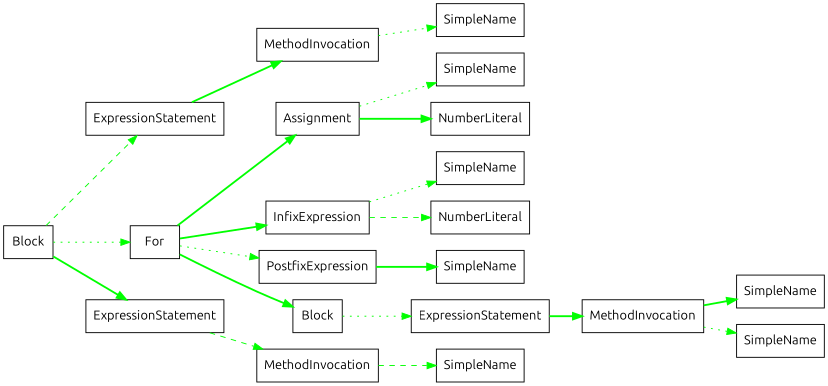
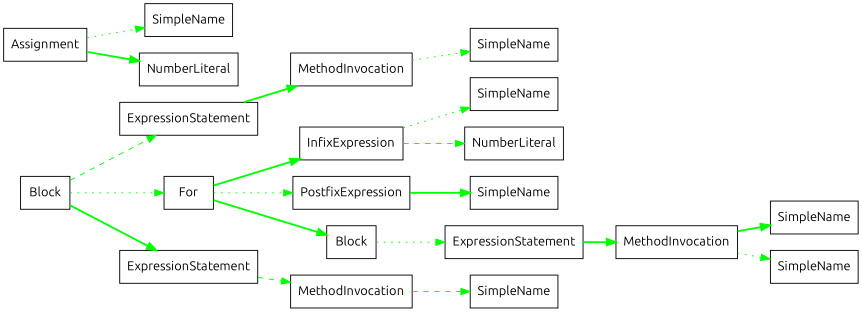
edge "For" -> "Assignment": removed
